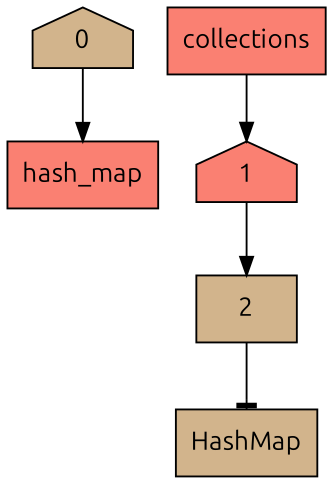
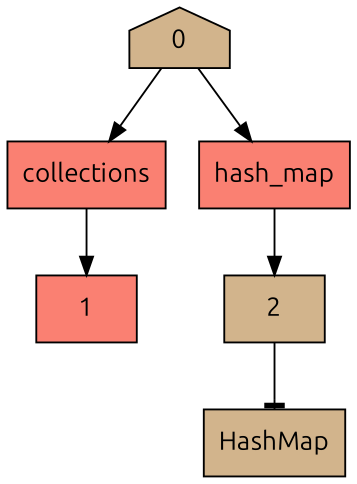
edge "0" -> "collections": added
node "1": shape house -> box
edge "1" -> "2": now "hash_map" -> "2"
